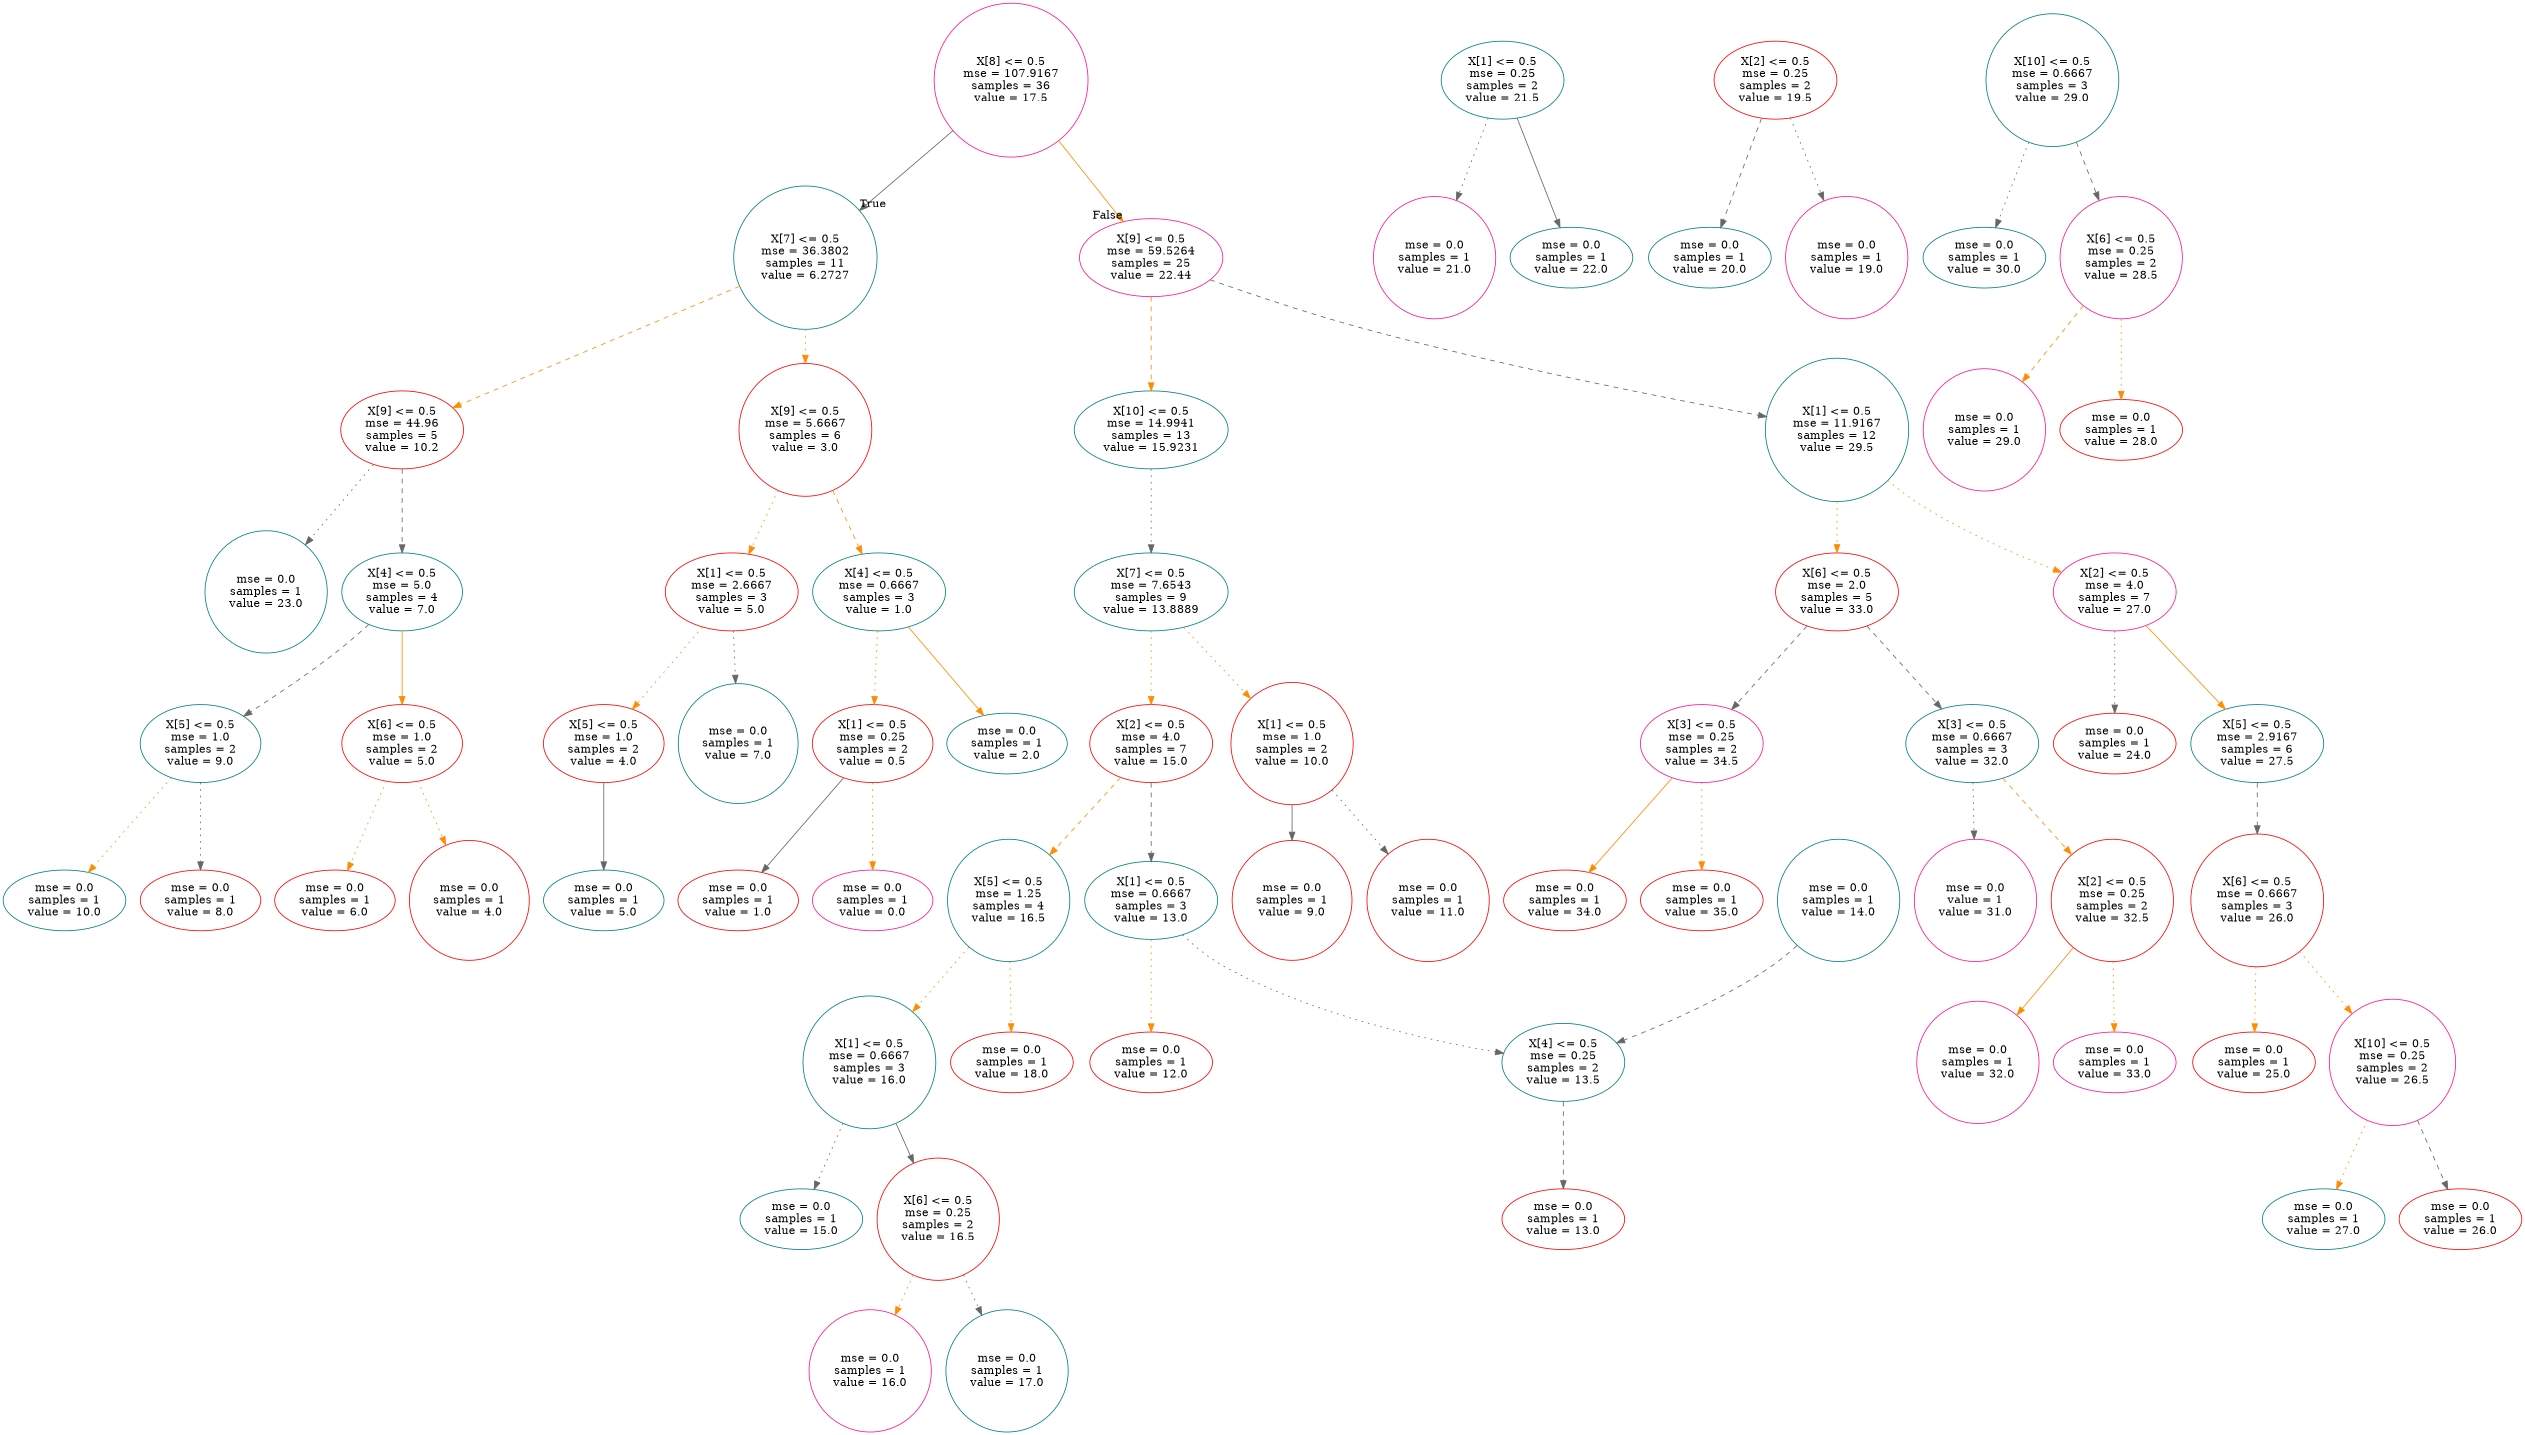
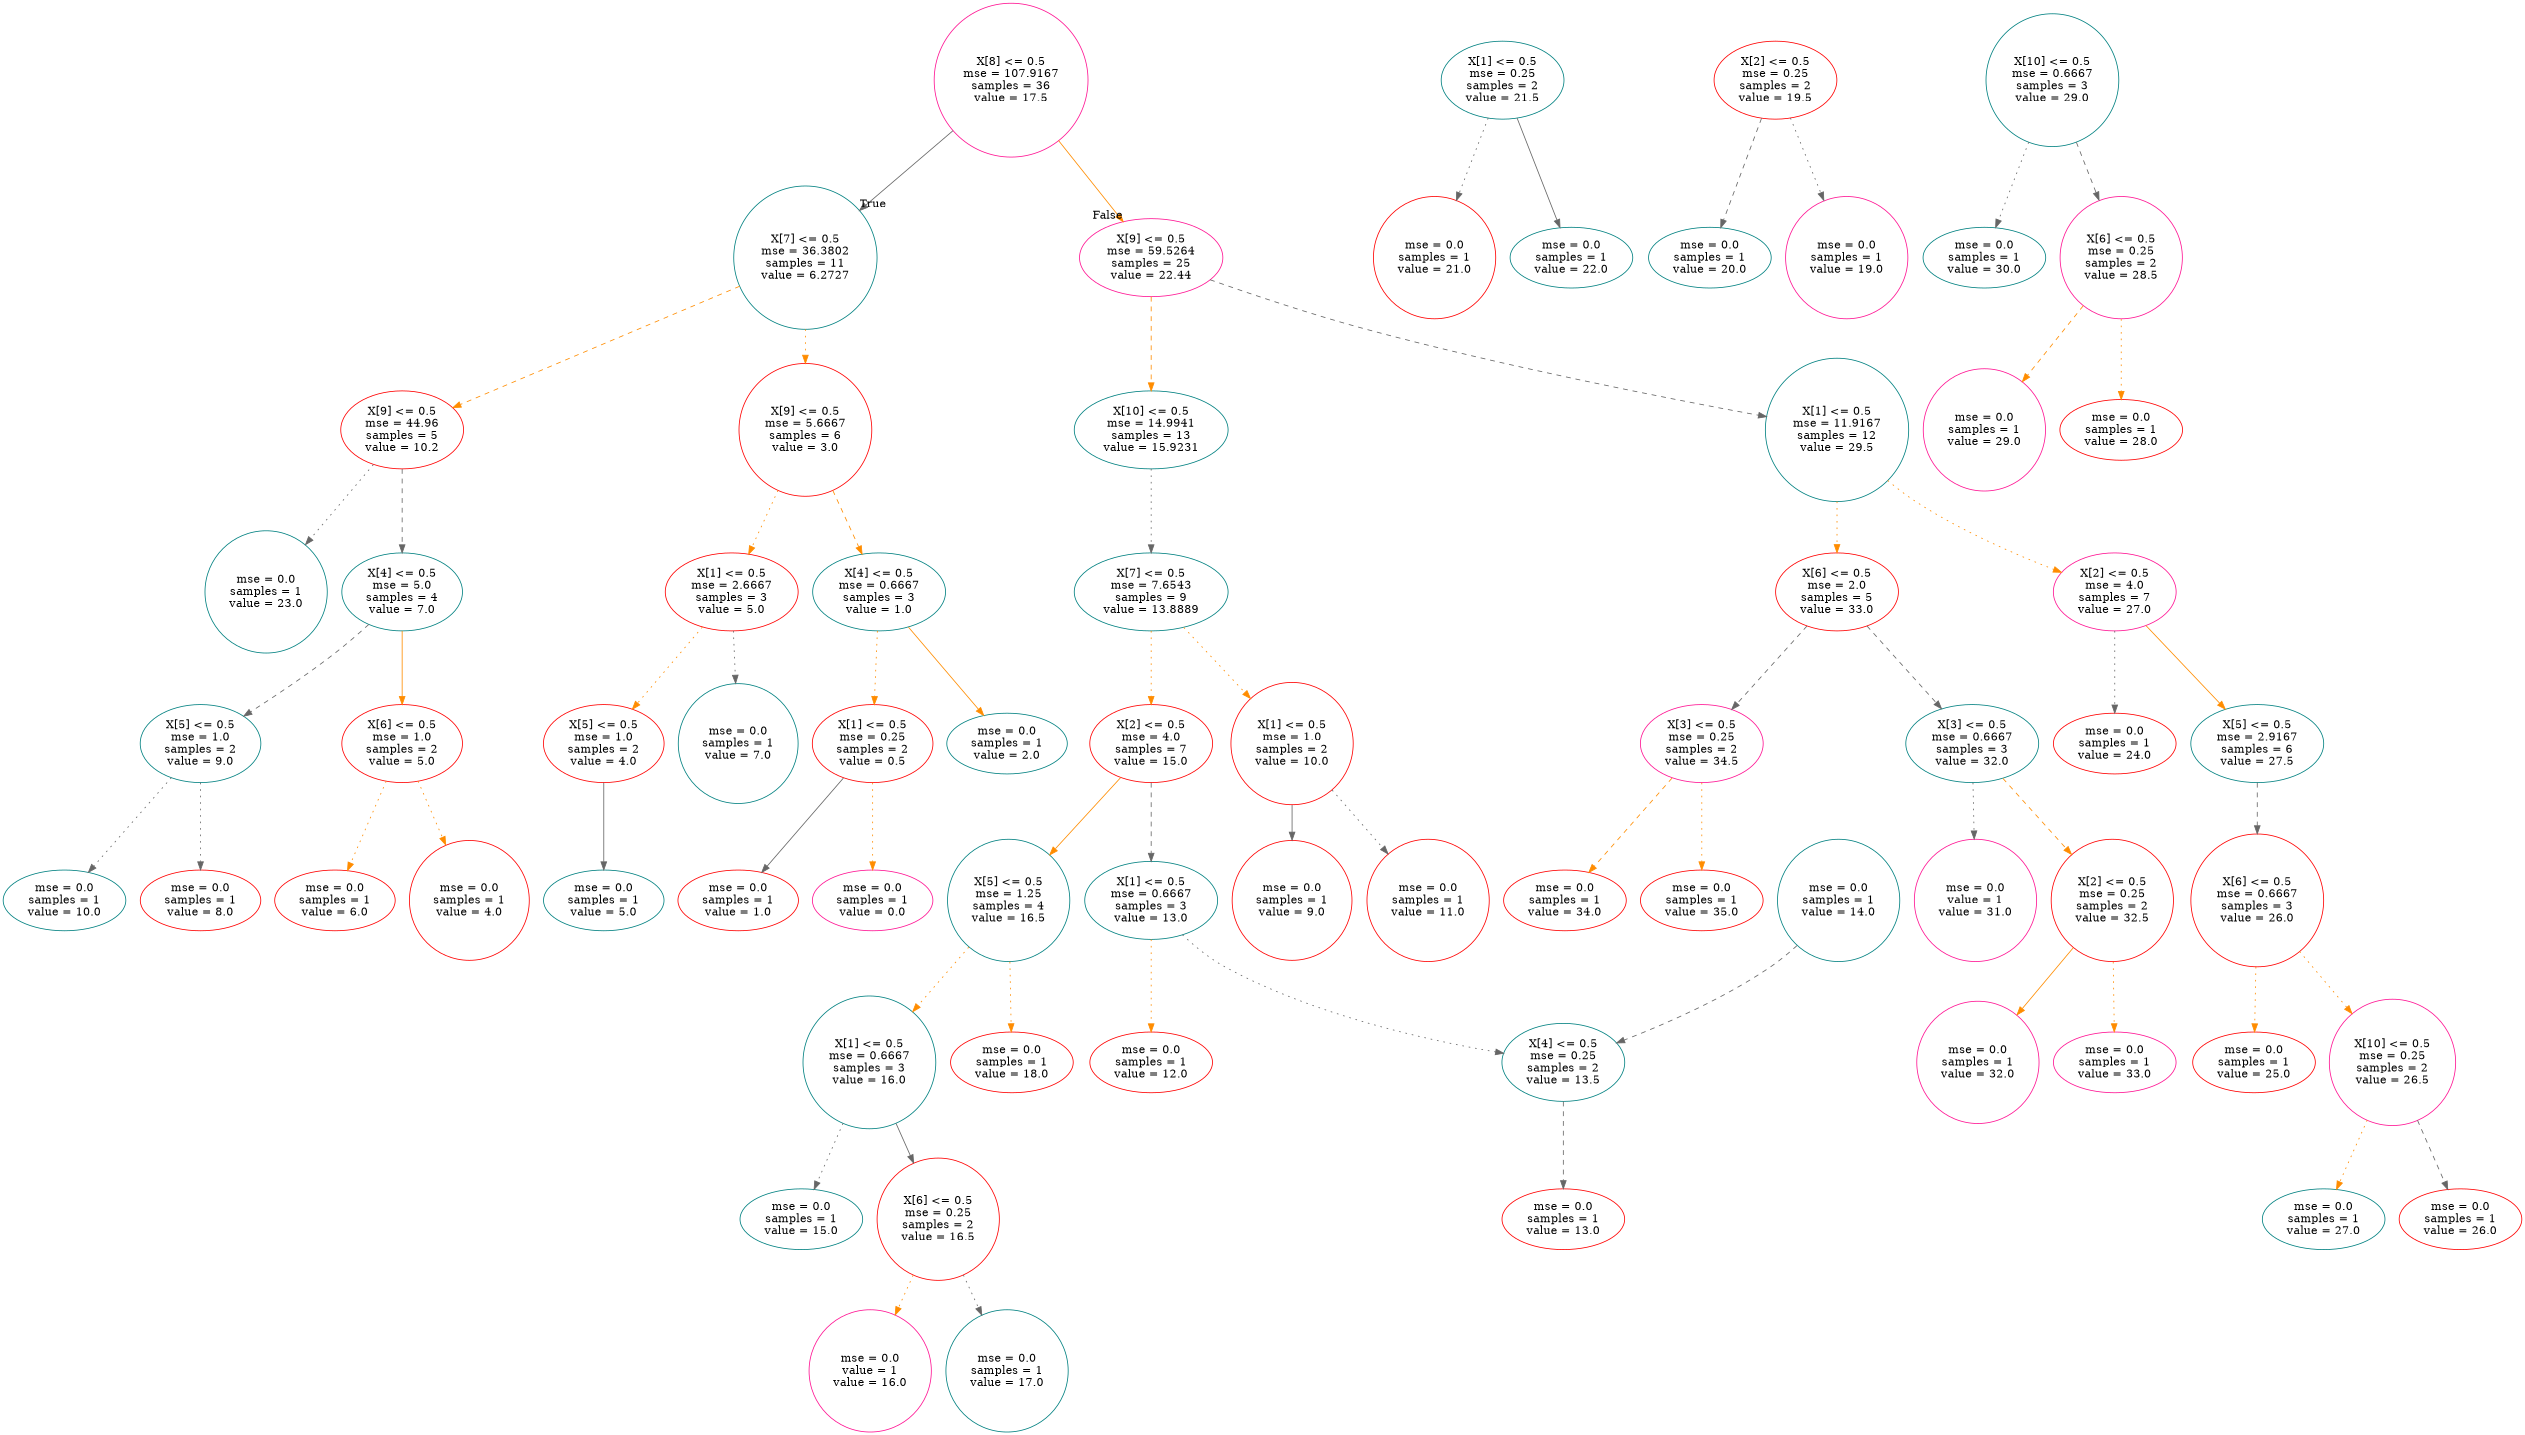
node "mse = 0.0 samples = 1 value = 21.0": color deeppink -> red
edge "X[2] <= 0.5 mse = 4.0 samples = 7 value = 15.0" -> "X[5] <= 0.5 mse = 1.25 samples = 4 value = 16.5": style dashed -> solid
edge "X[5] <= 0.5 mse = 1.0 samples = 2 value = 9.0" -> "mse = 0.0 samples = 1 value = 10.0": color darkorange -> gray40
edge "X[3] <= 0.5 mse = 0.25 samples = 2 value = 34.5" -> "mse = 0.0 samples = 1 value = 34.0": style solid -> dashed
node "mse = 0.0 samples = 1 value = 16.0": label "mse = 0.0 samples = 1 value = 16.0" -> "mse = 0.0 value = 1 value = 16.0"
